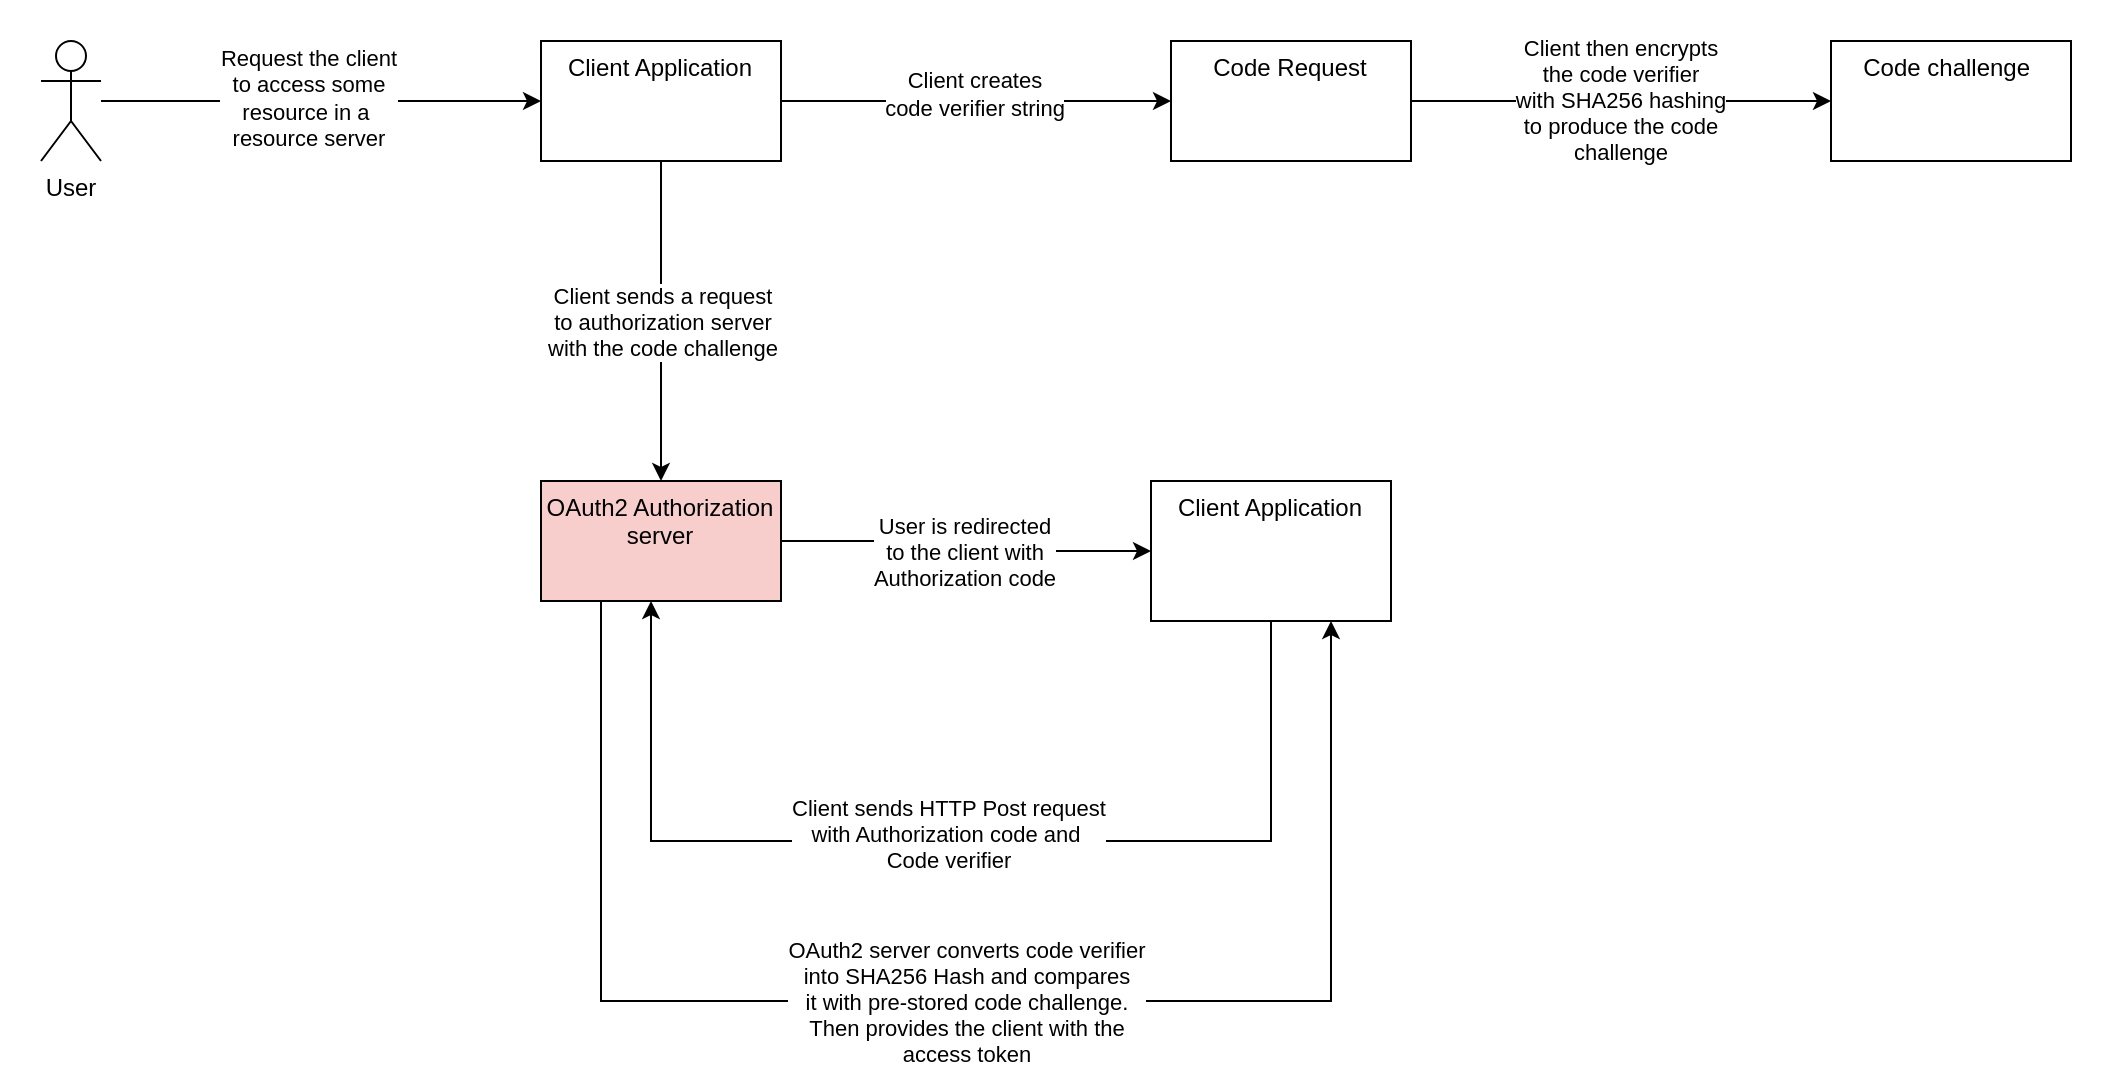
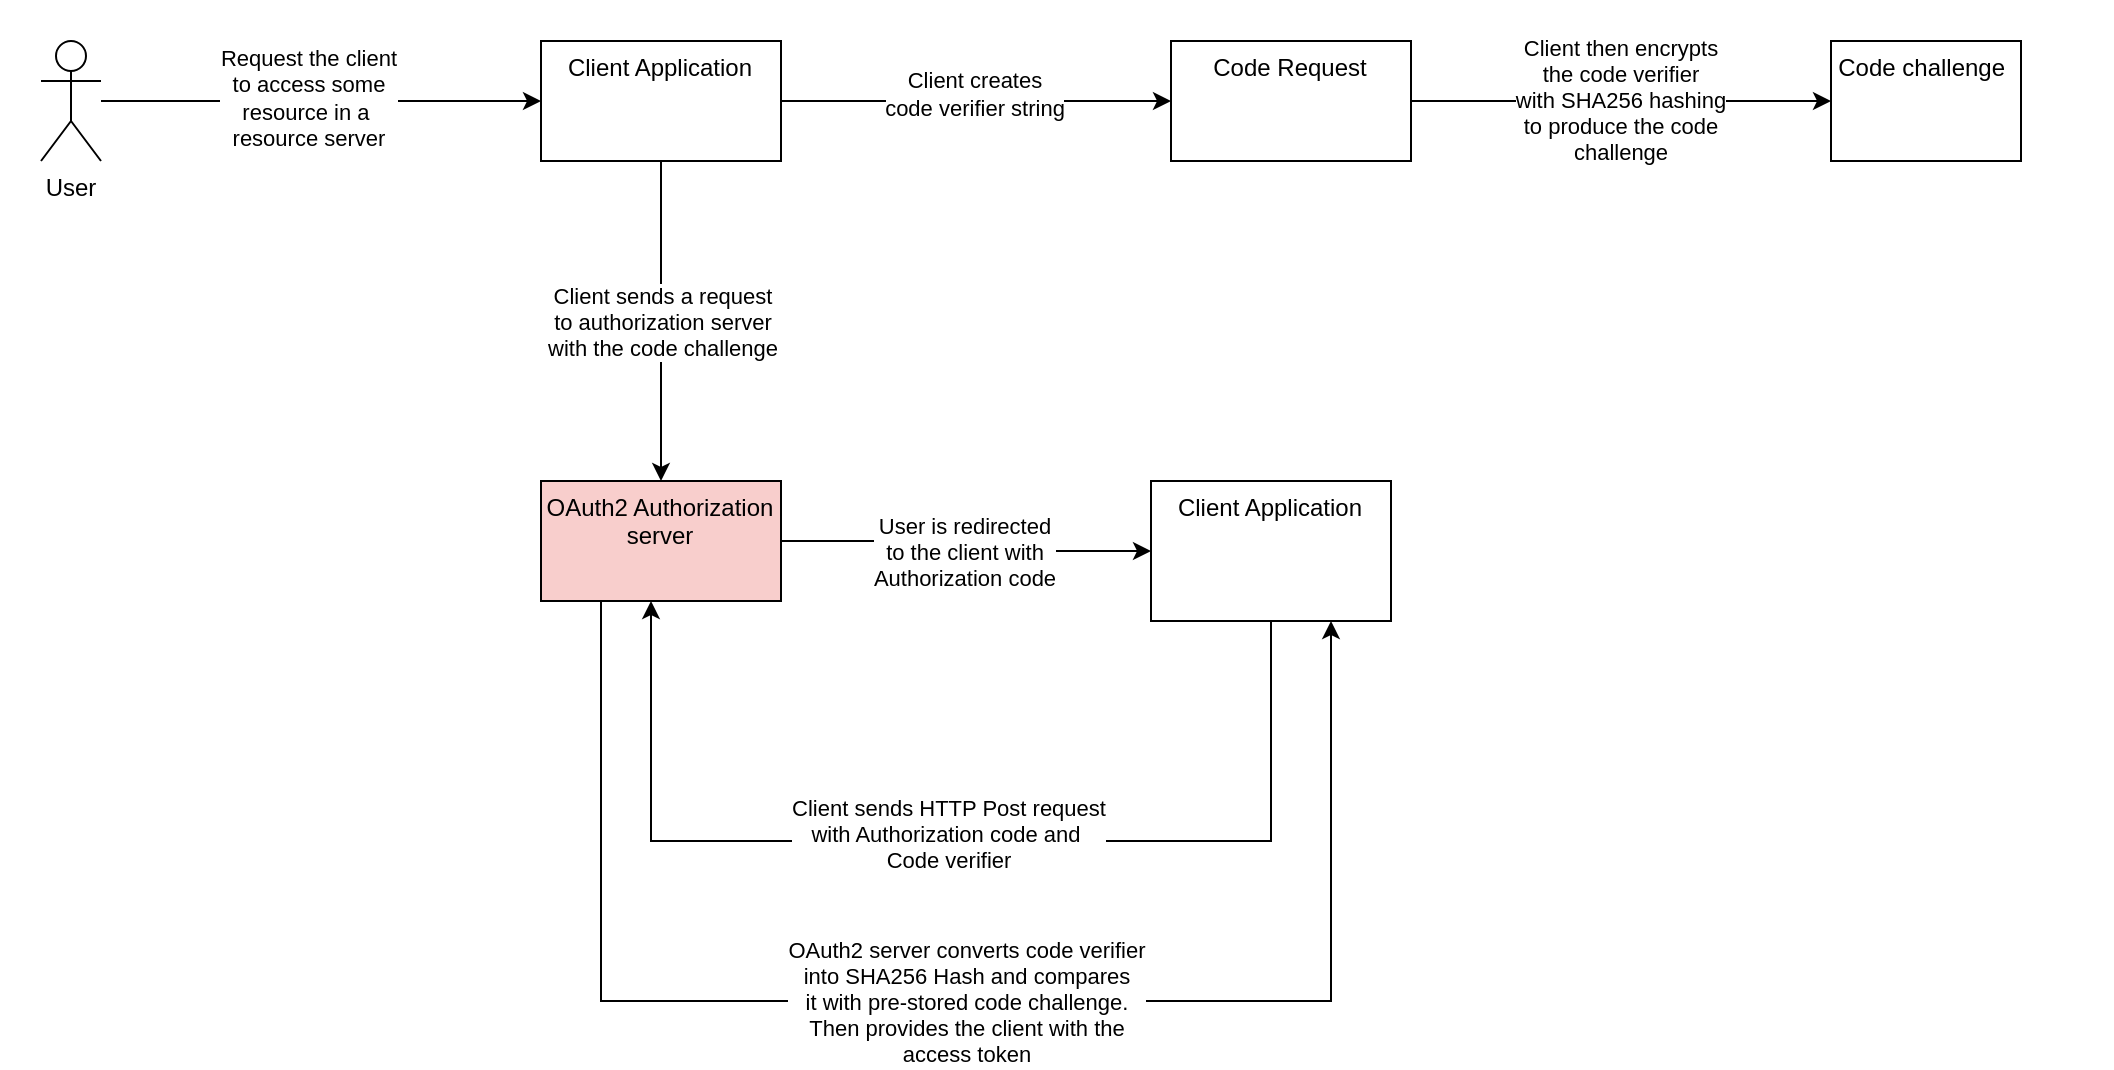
node "Code challenge": size 240x120 -> 190x120
